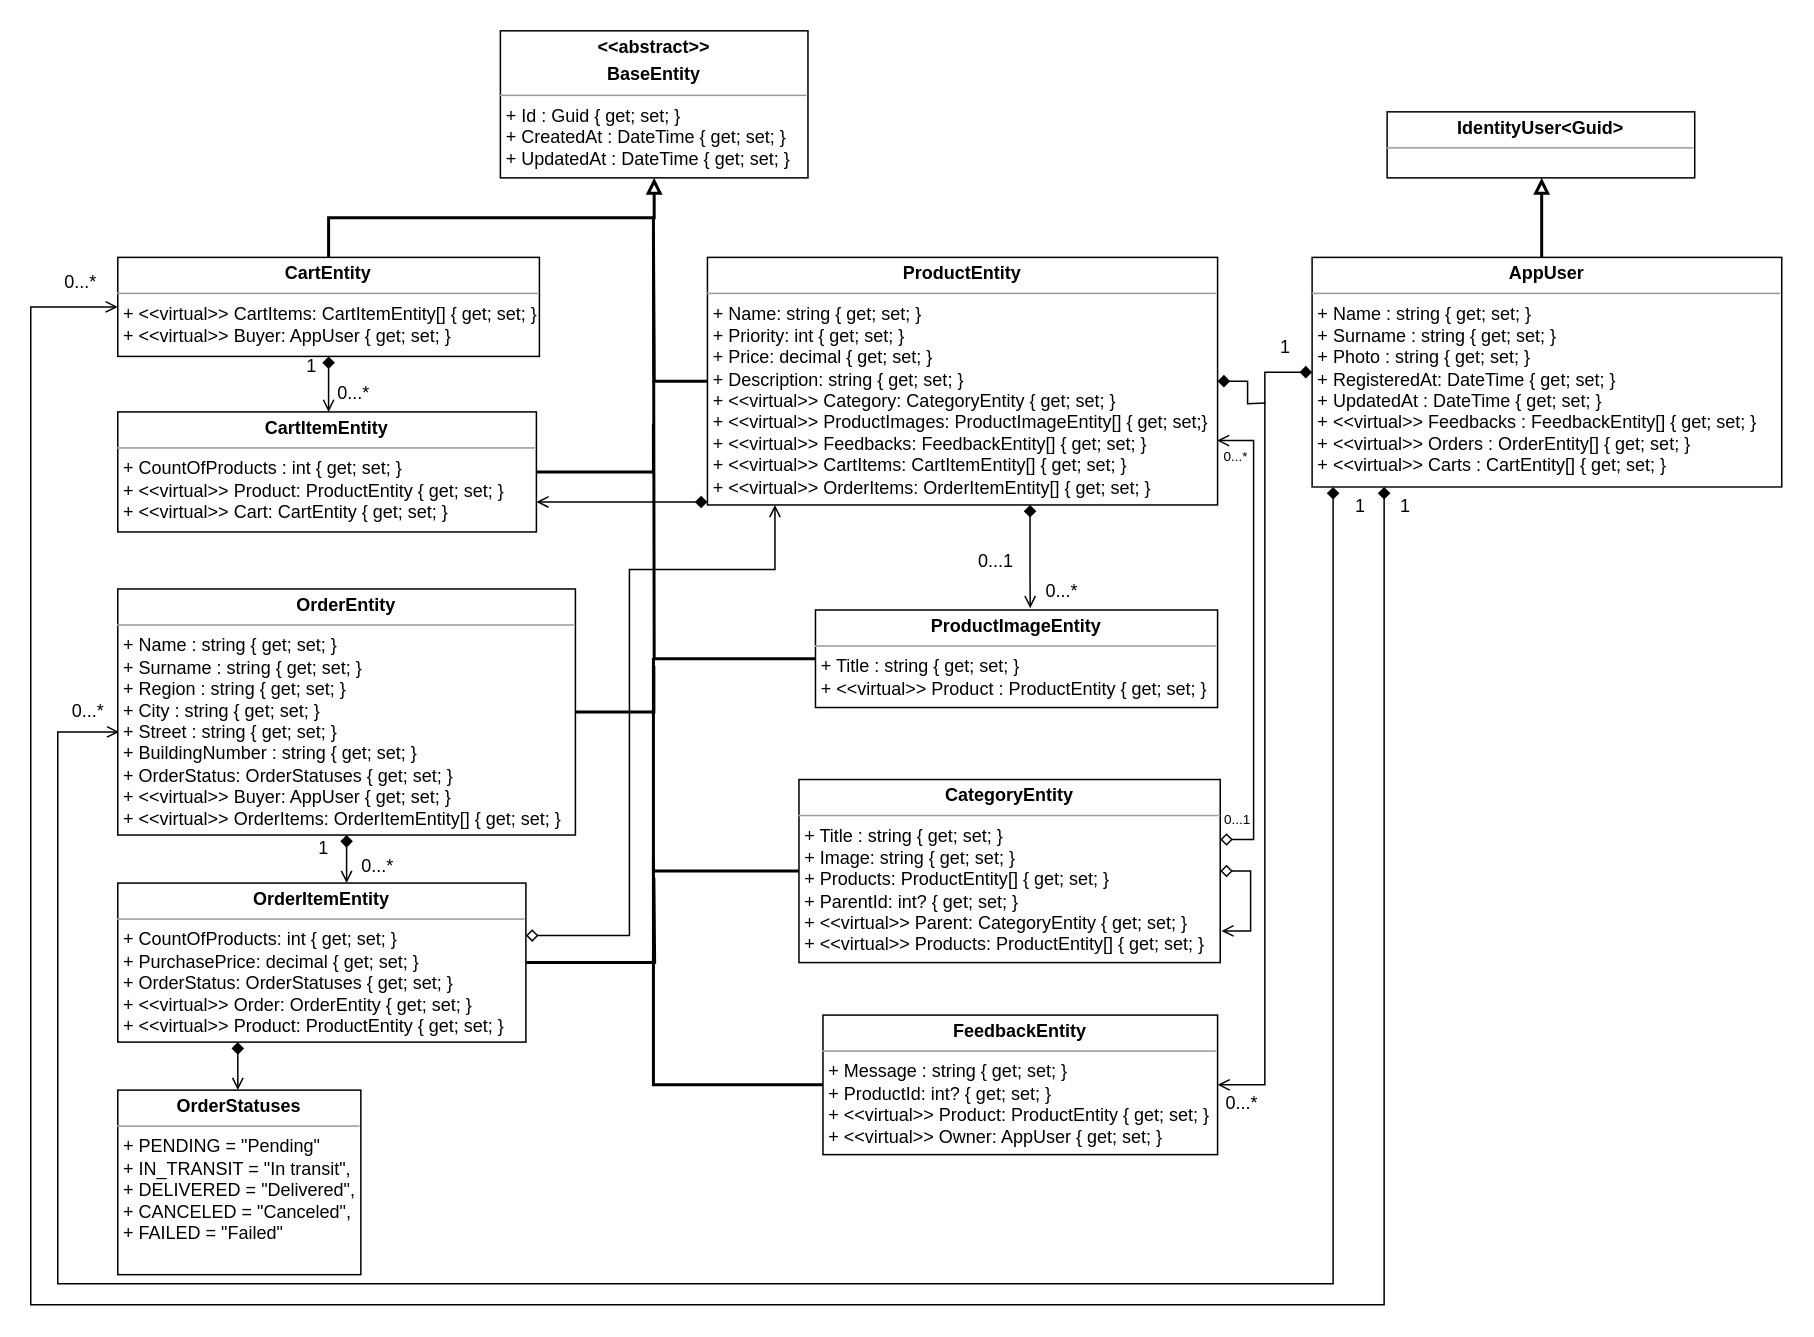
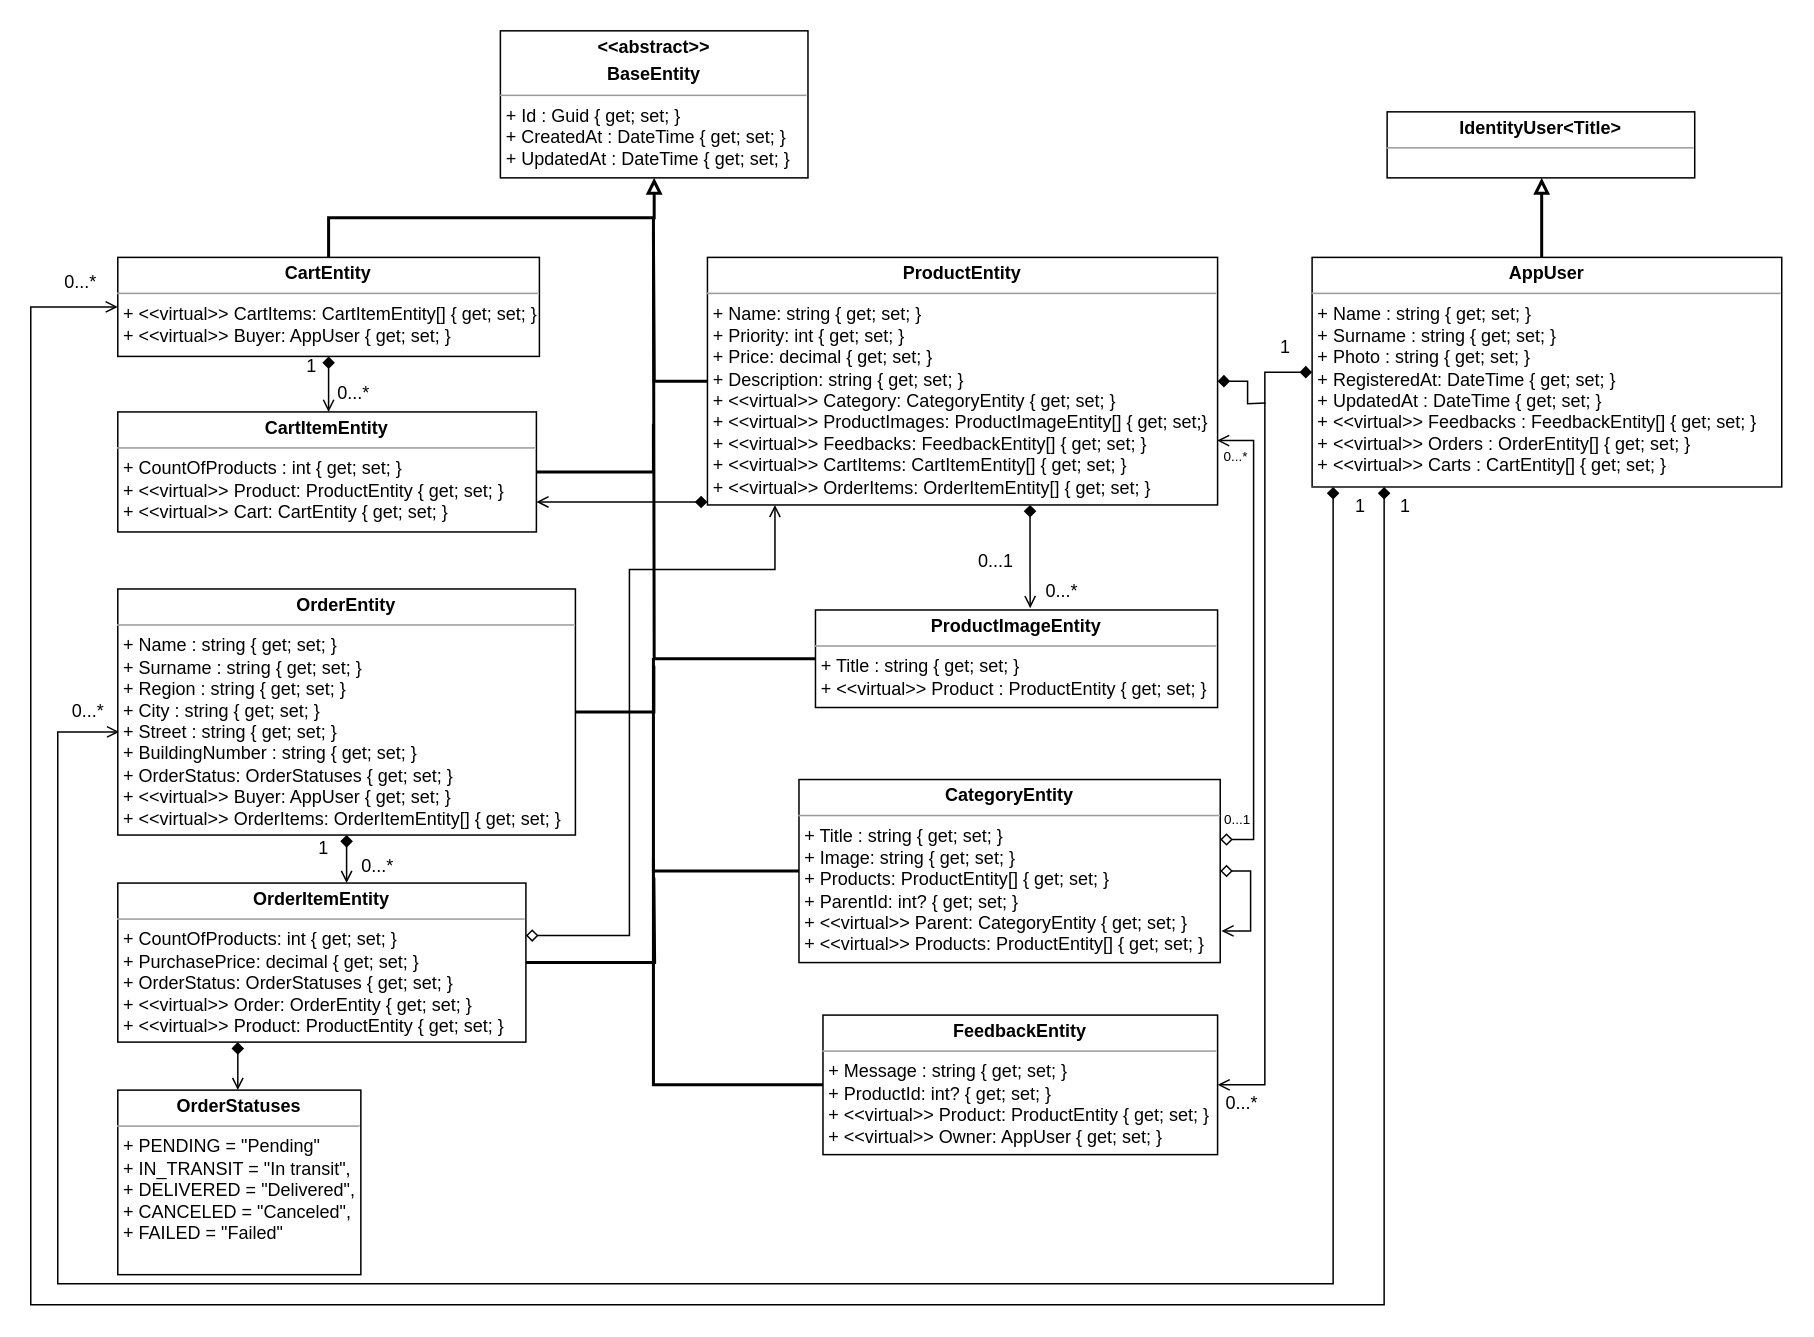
node "IdentityUser<Guid>": label "IdentityUser<Guid>" -> "IdentityUser<Title>"
